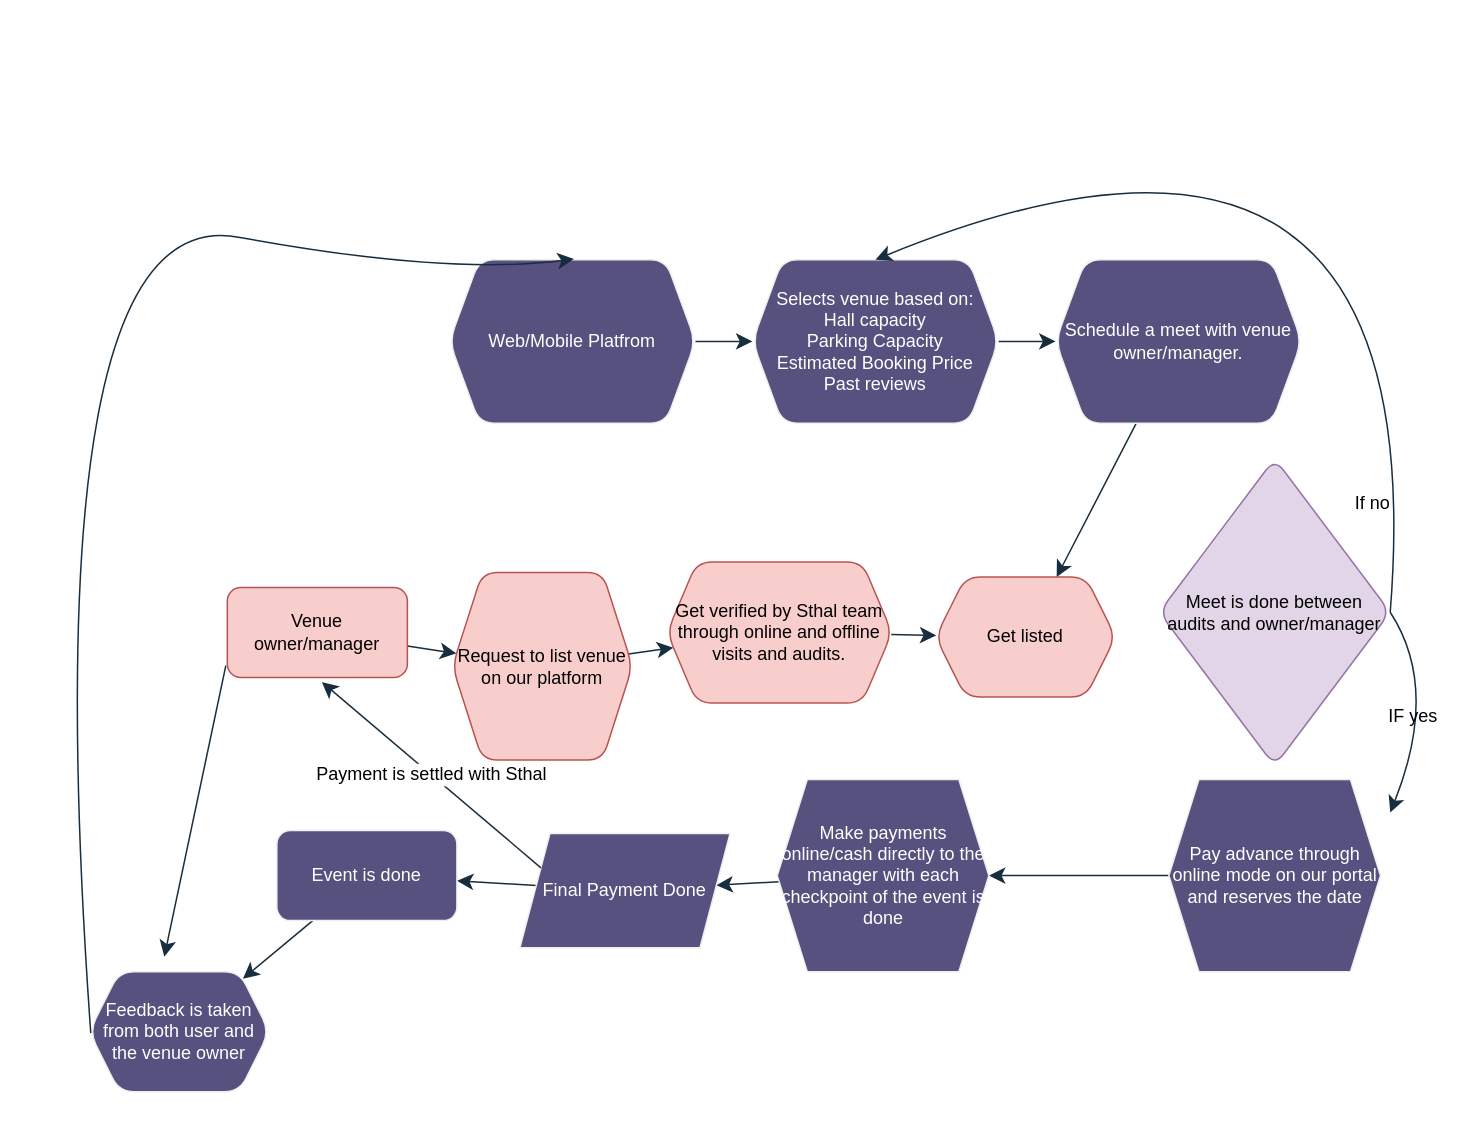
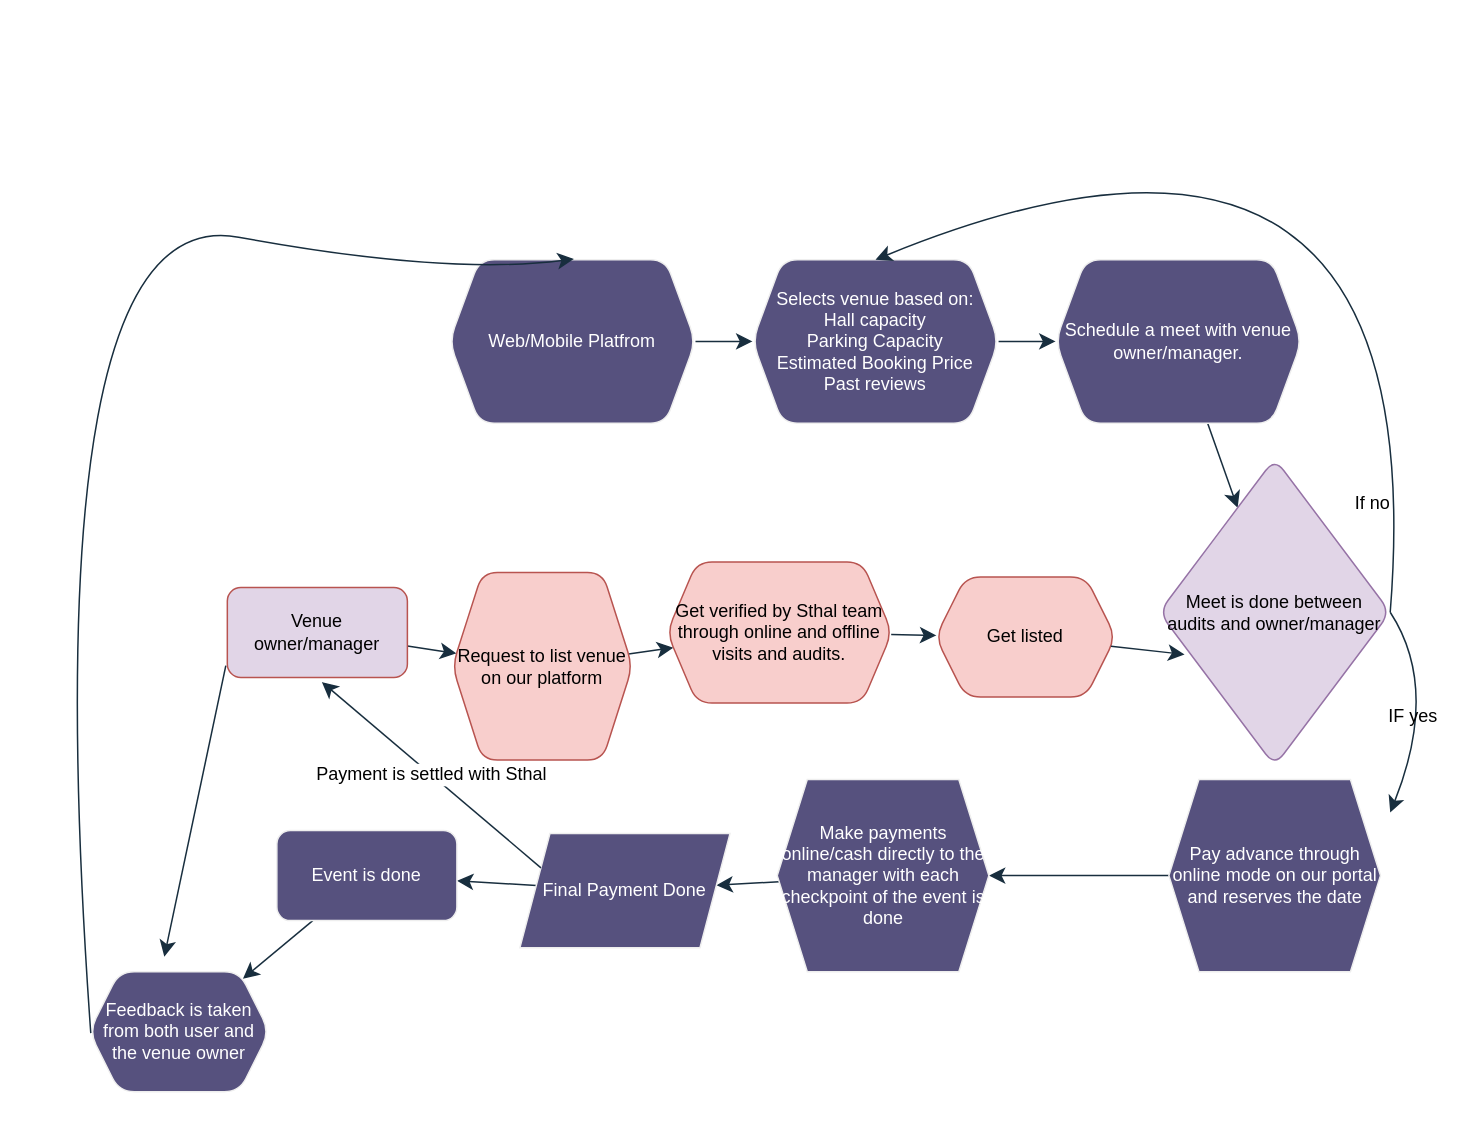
edge "Schedule a meet with venue owner/manager." -> "Get listed": now "Schedule a meet with venue owner/manager." -> "Meet is done between audits and owner/manager"
node "Venue owner/manager": fillcolor #f8cecc -> #e1d5e7
edge "Get listed" -> "Meet is done between audits and owner/manager": added
